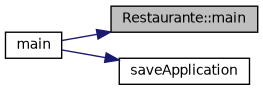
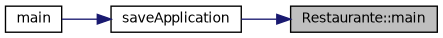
edge "main" -> "Restaurante::main": now "saveApplication" -> "Restaurante::main"
